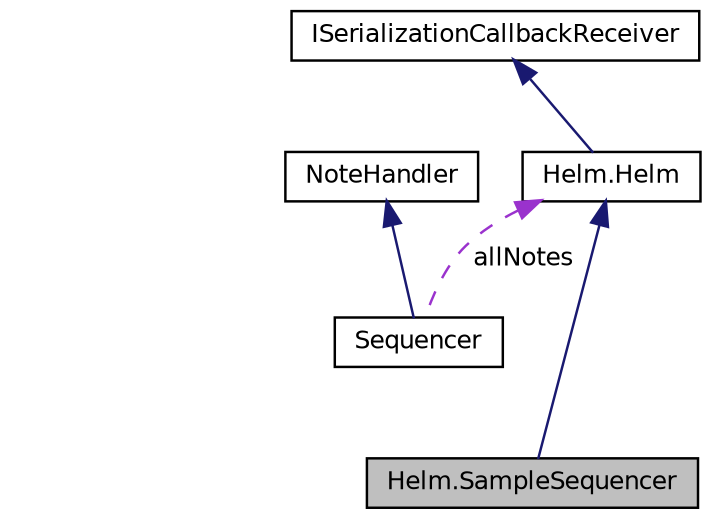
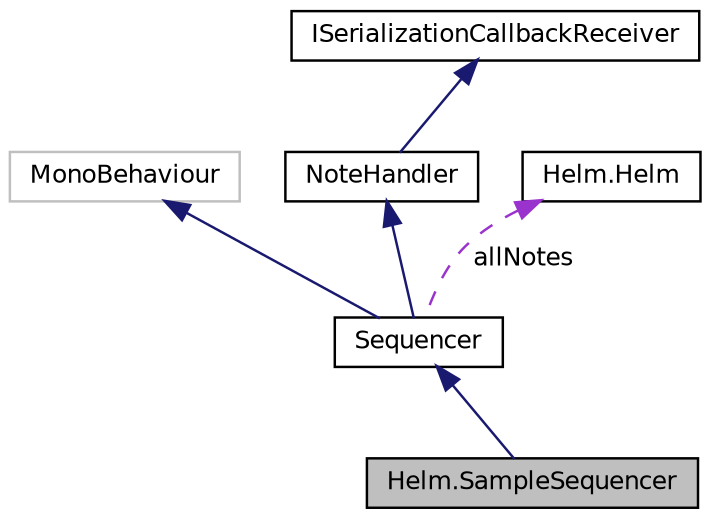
edge "Helm.Helm" -> "ISerializationCallbackReceiver": now "NoteHandler" -> "ISerializationCallbackReceiver"
node "MonoBehaviour": added
edge "Helm.SampleSequencer" -> "Helm.Helm": now "Helm.SampleSequencer" -> "Sequencer"
